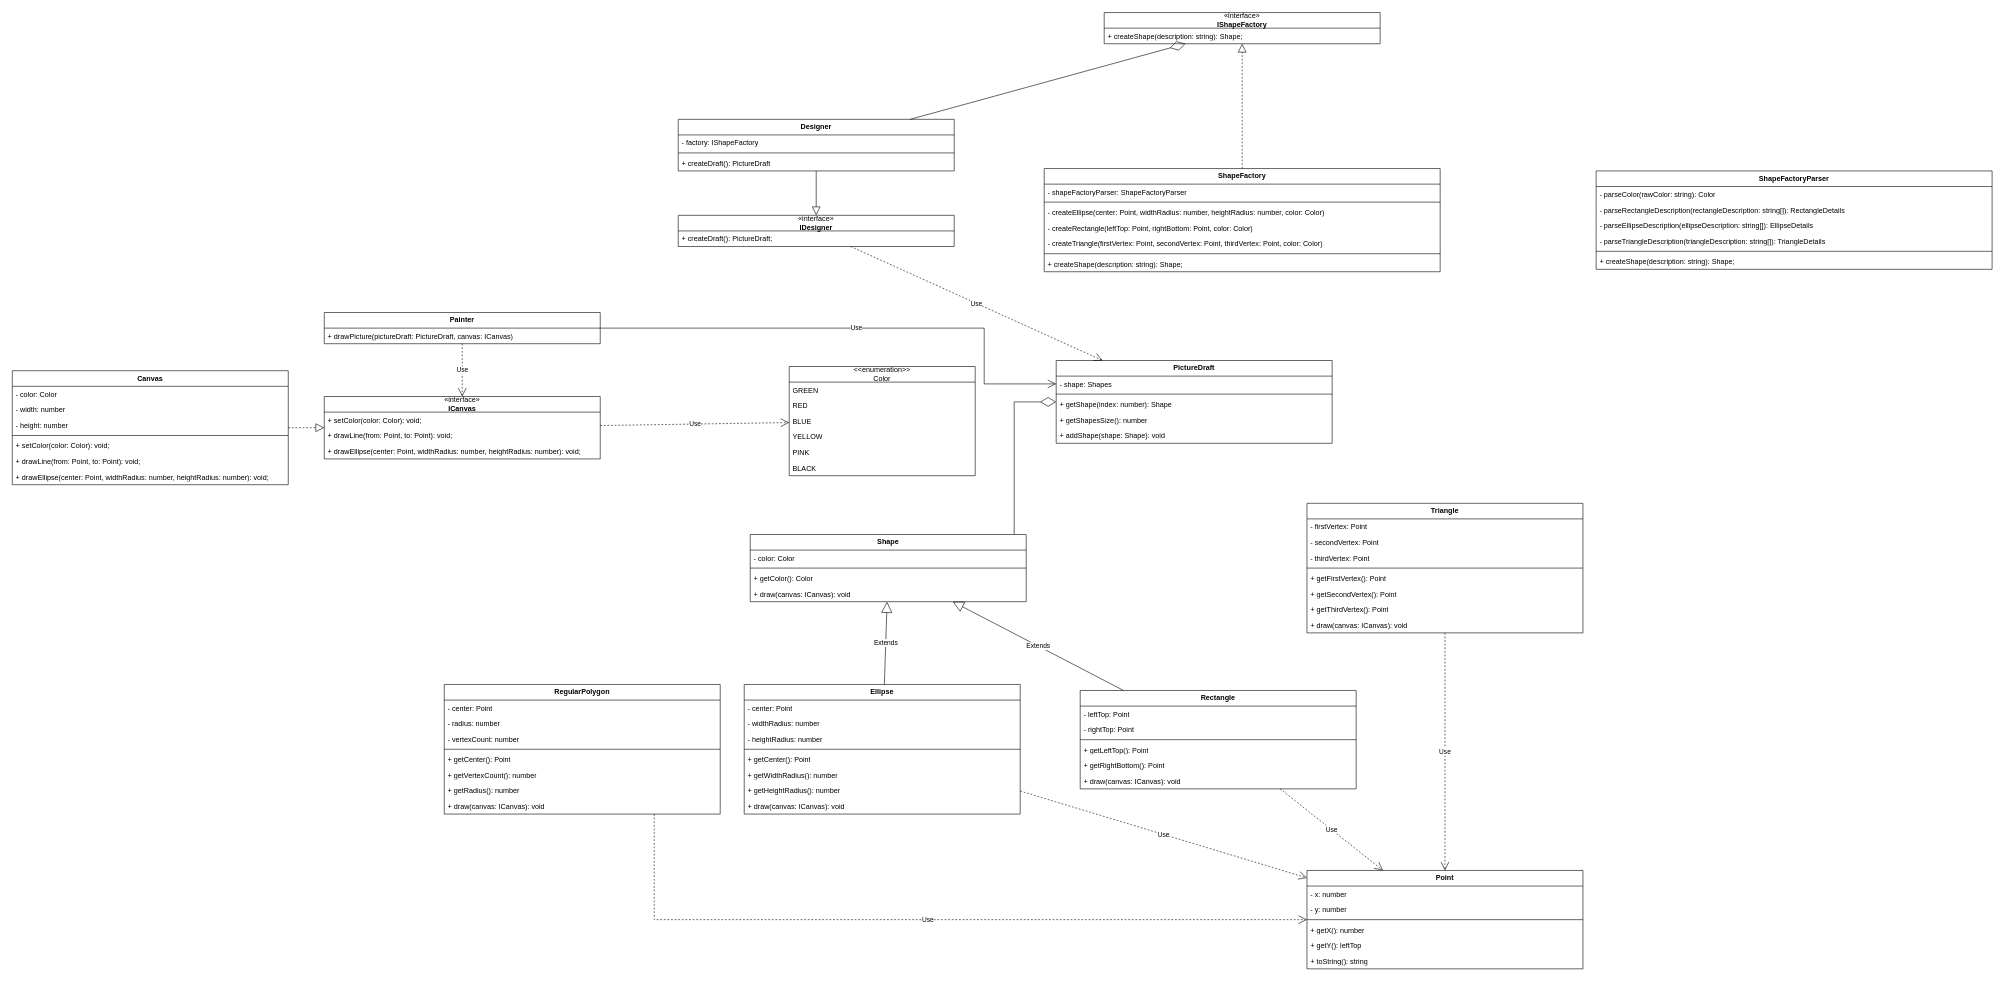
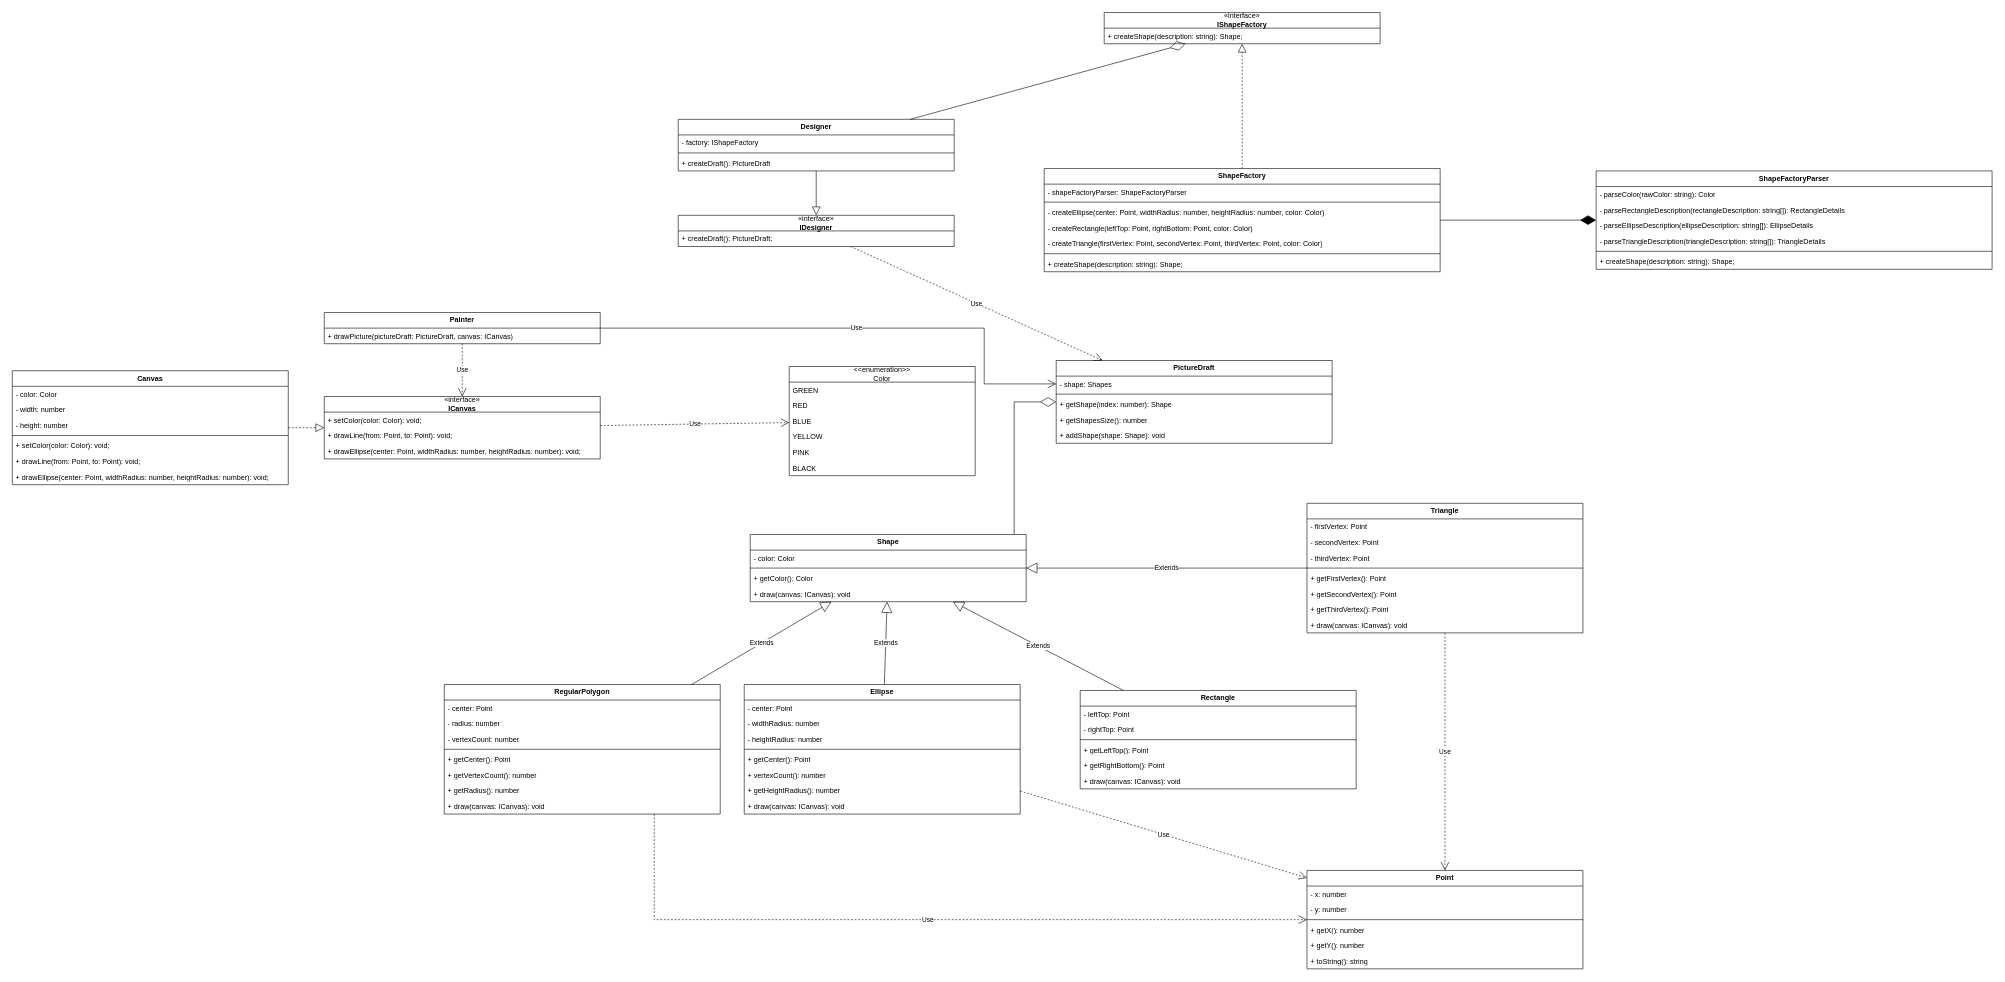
edge "ShapeFactory" -> "ShapeFactoryParser": added
edge "Triangle" -> "Shape": added, label "Extends"
edge "RegularPolygon" -> "Shape": added, label "Extends"
node "+ getWidthRadius(): number": label "+ getWidthRadius(): number" -> "+ vertexCount(): number"
edge "Rectangle" -> "Point": removed, label "Use"
node "+ getY(): leftTop": label "+ getY(): leftTop" -> "+ getY(): number"
